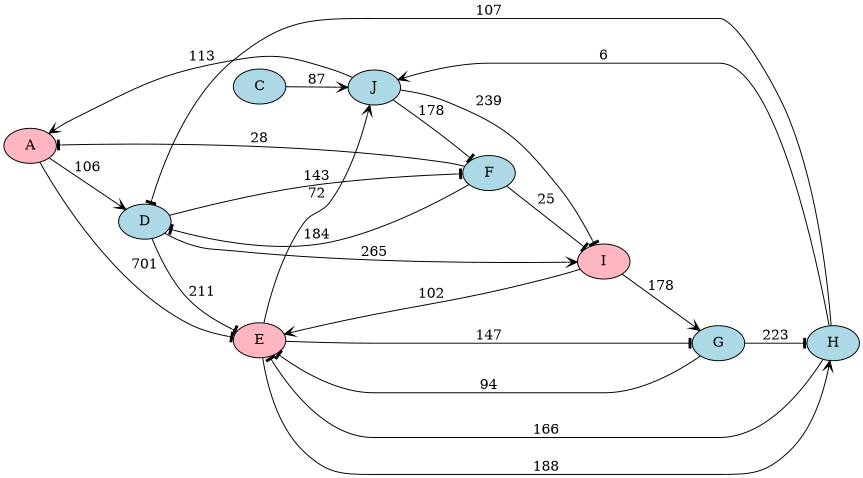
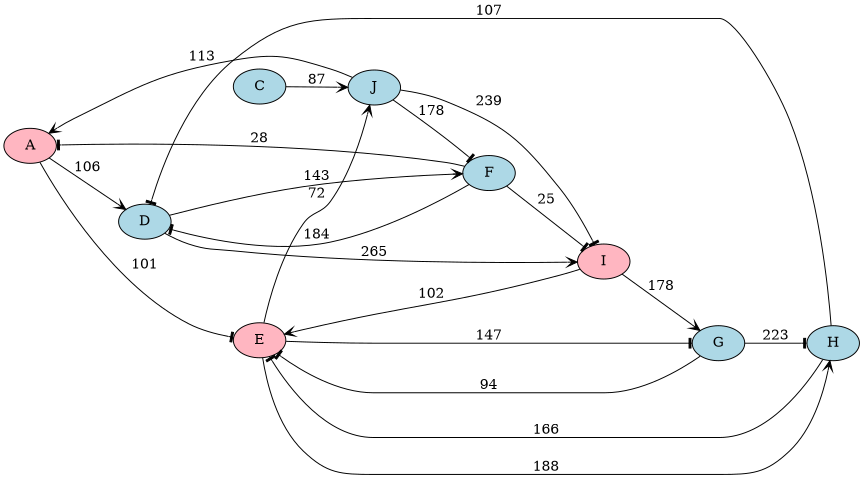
edge "H" -> "J": removed, label "6"
edge "D" -> "F": arrowhead tee -> vee
edge "A" -> "E": label "701" -> "101"
edge "D" -> "E": removed, label "211"
